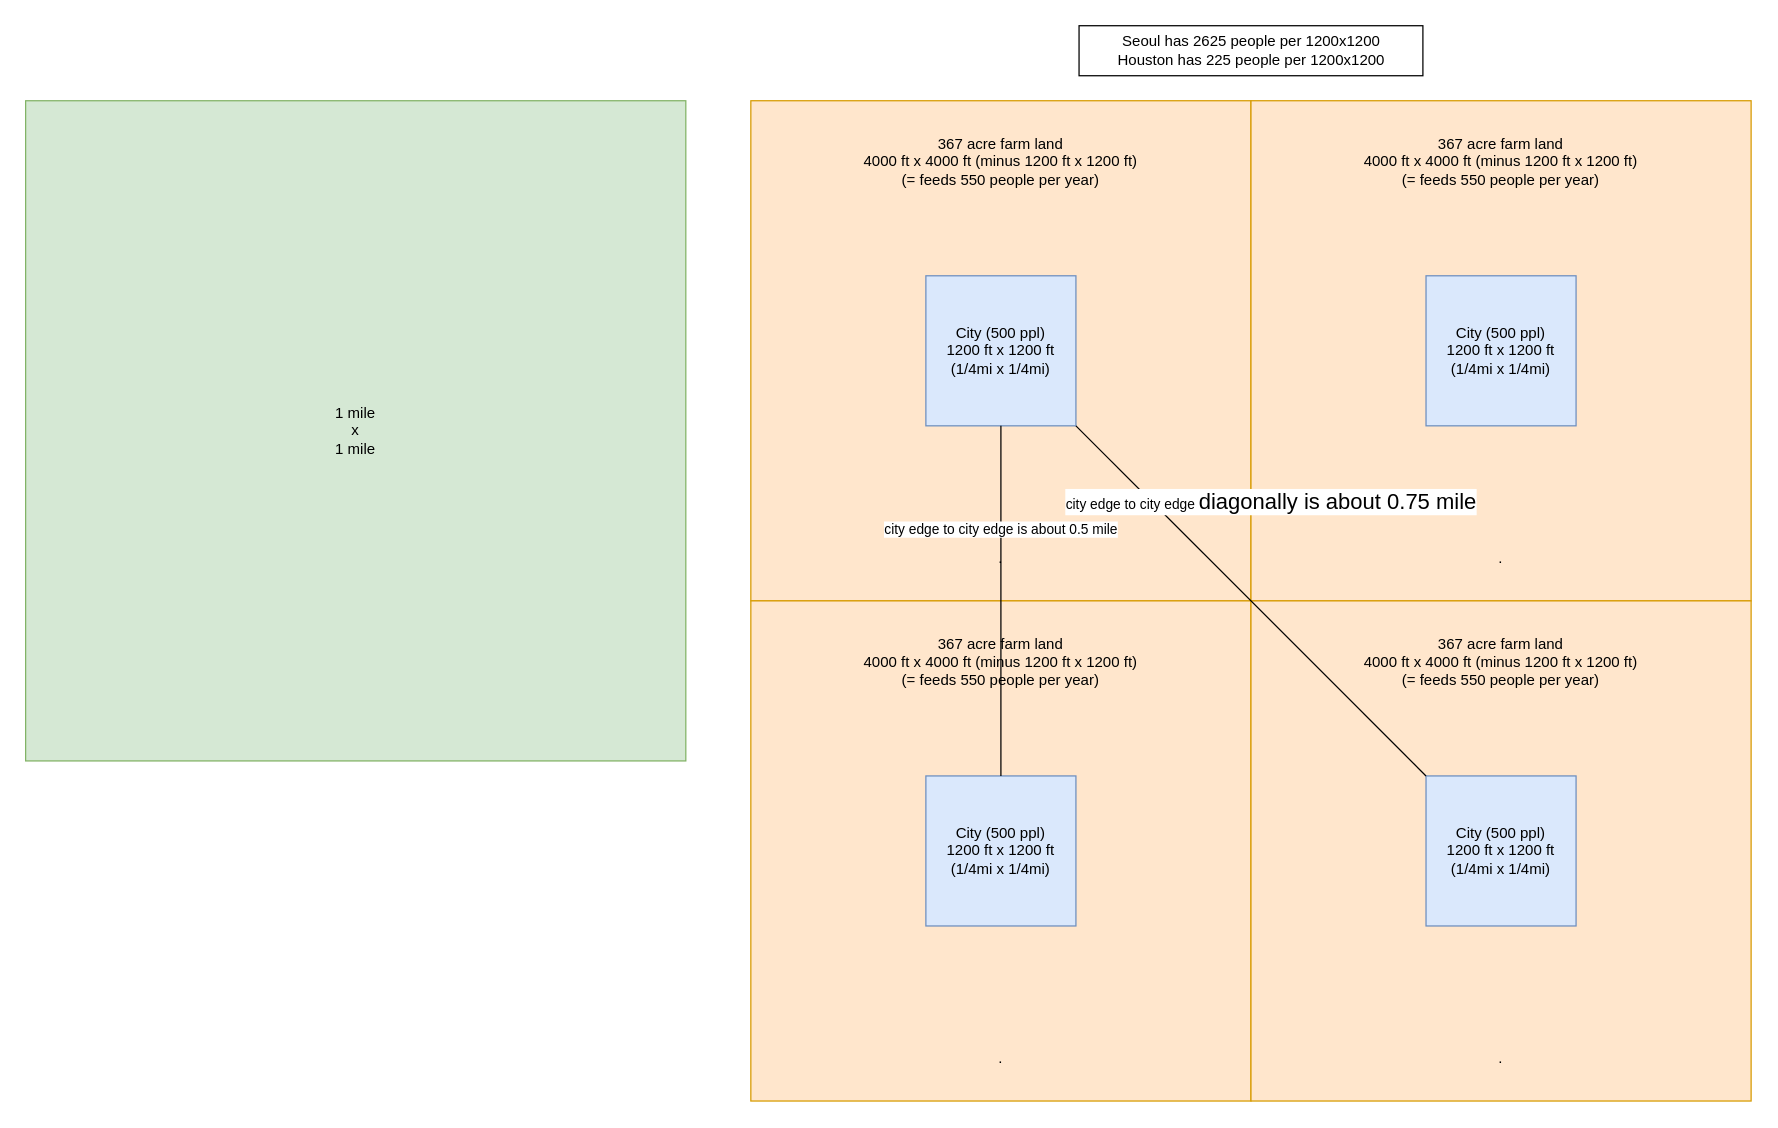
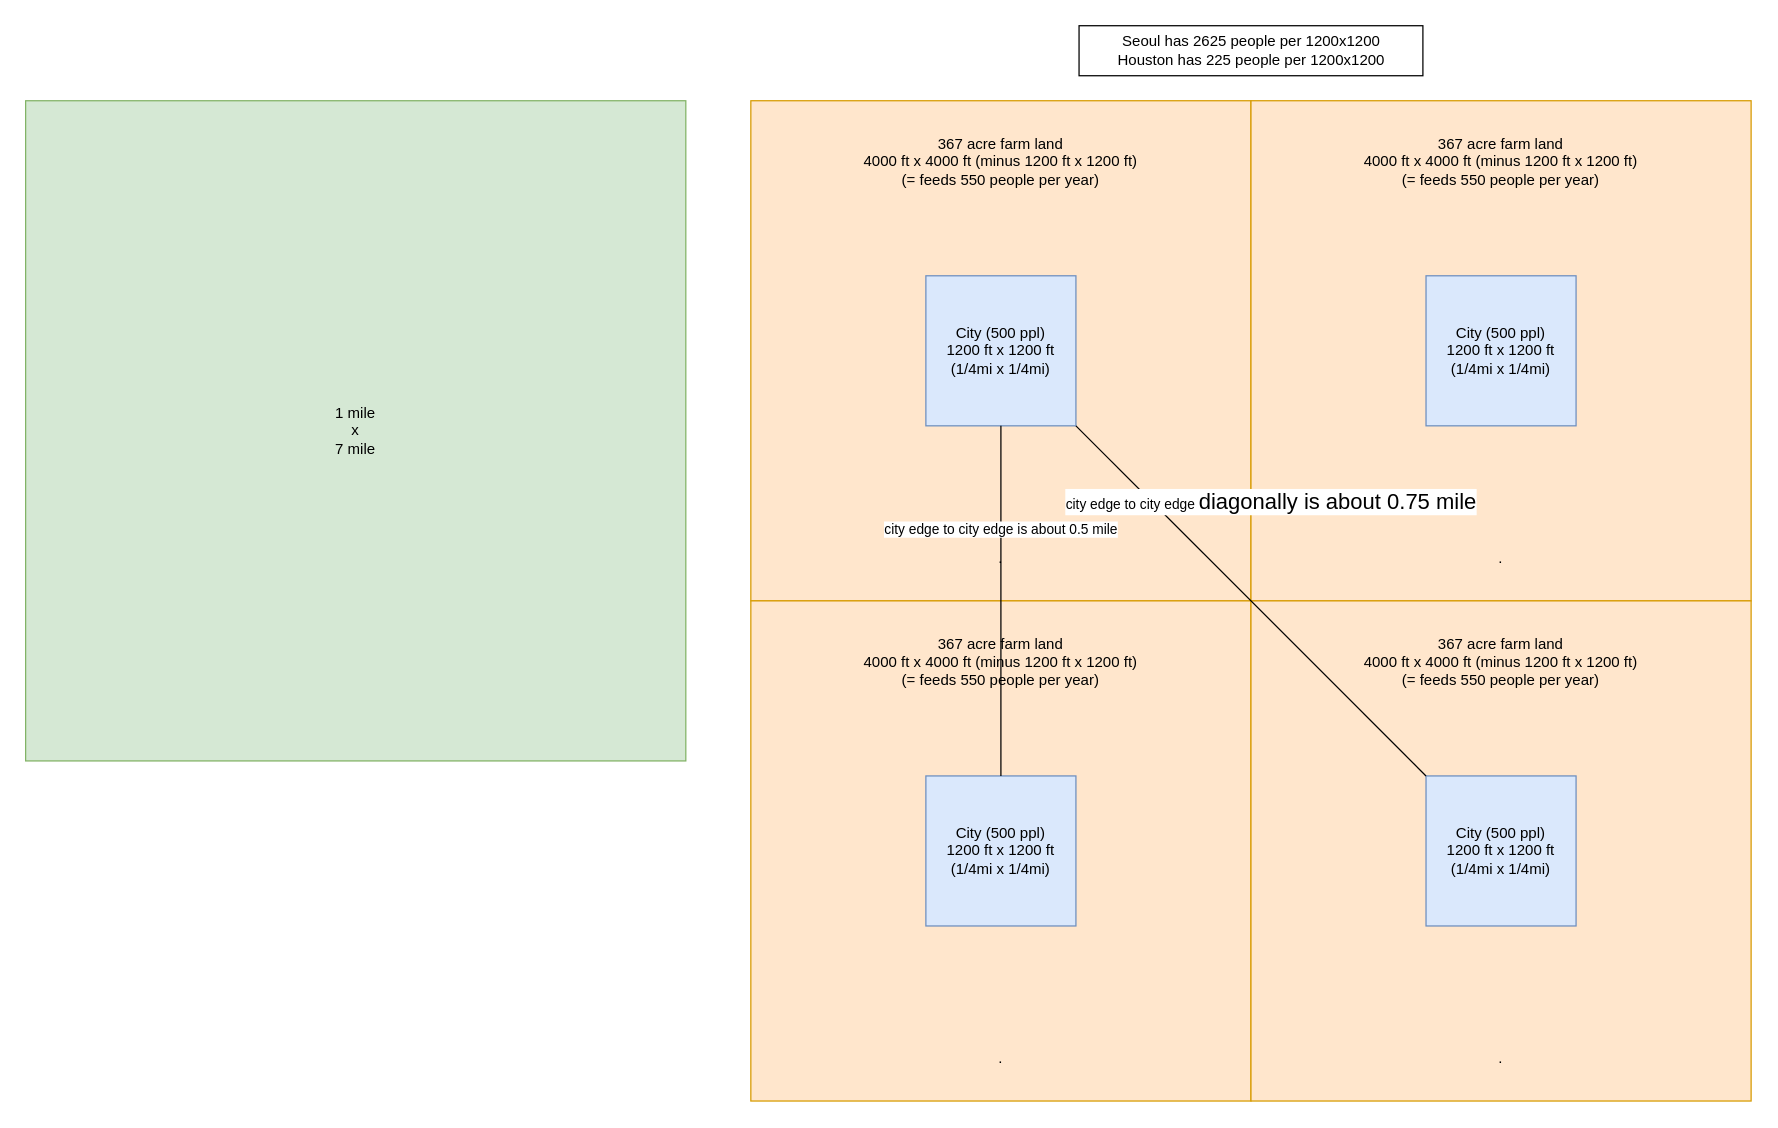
node "1 mile x 1 mile": label "1 mile x 1 mile" -> "1 mile x 7 mile"
